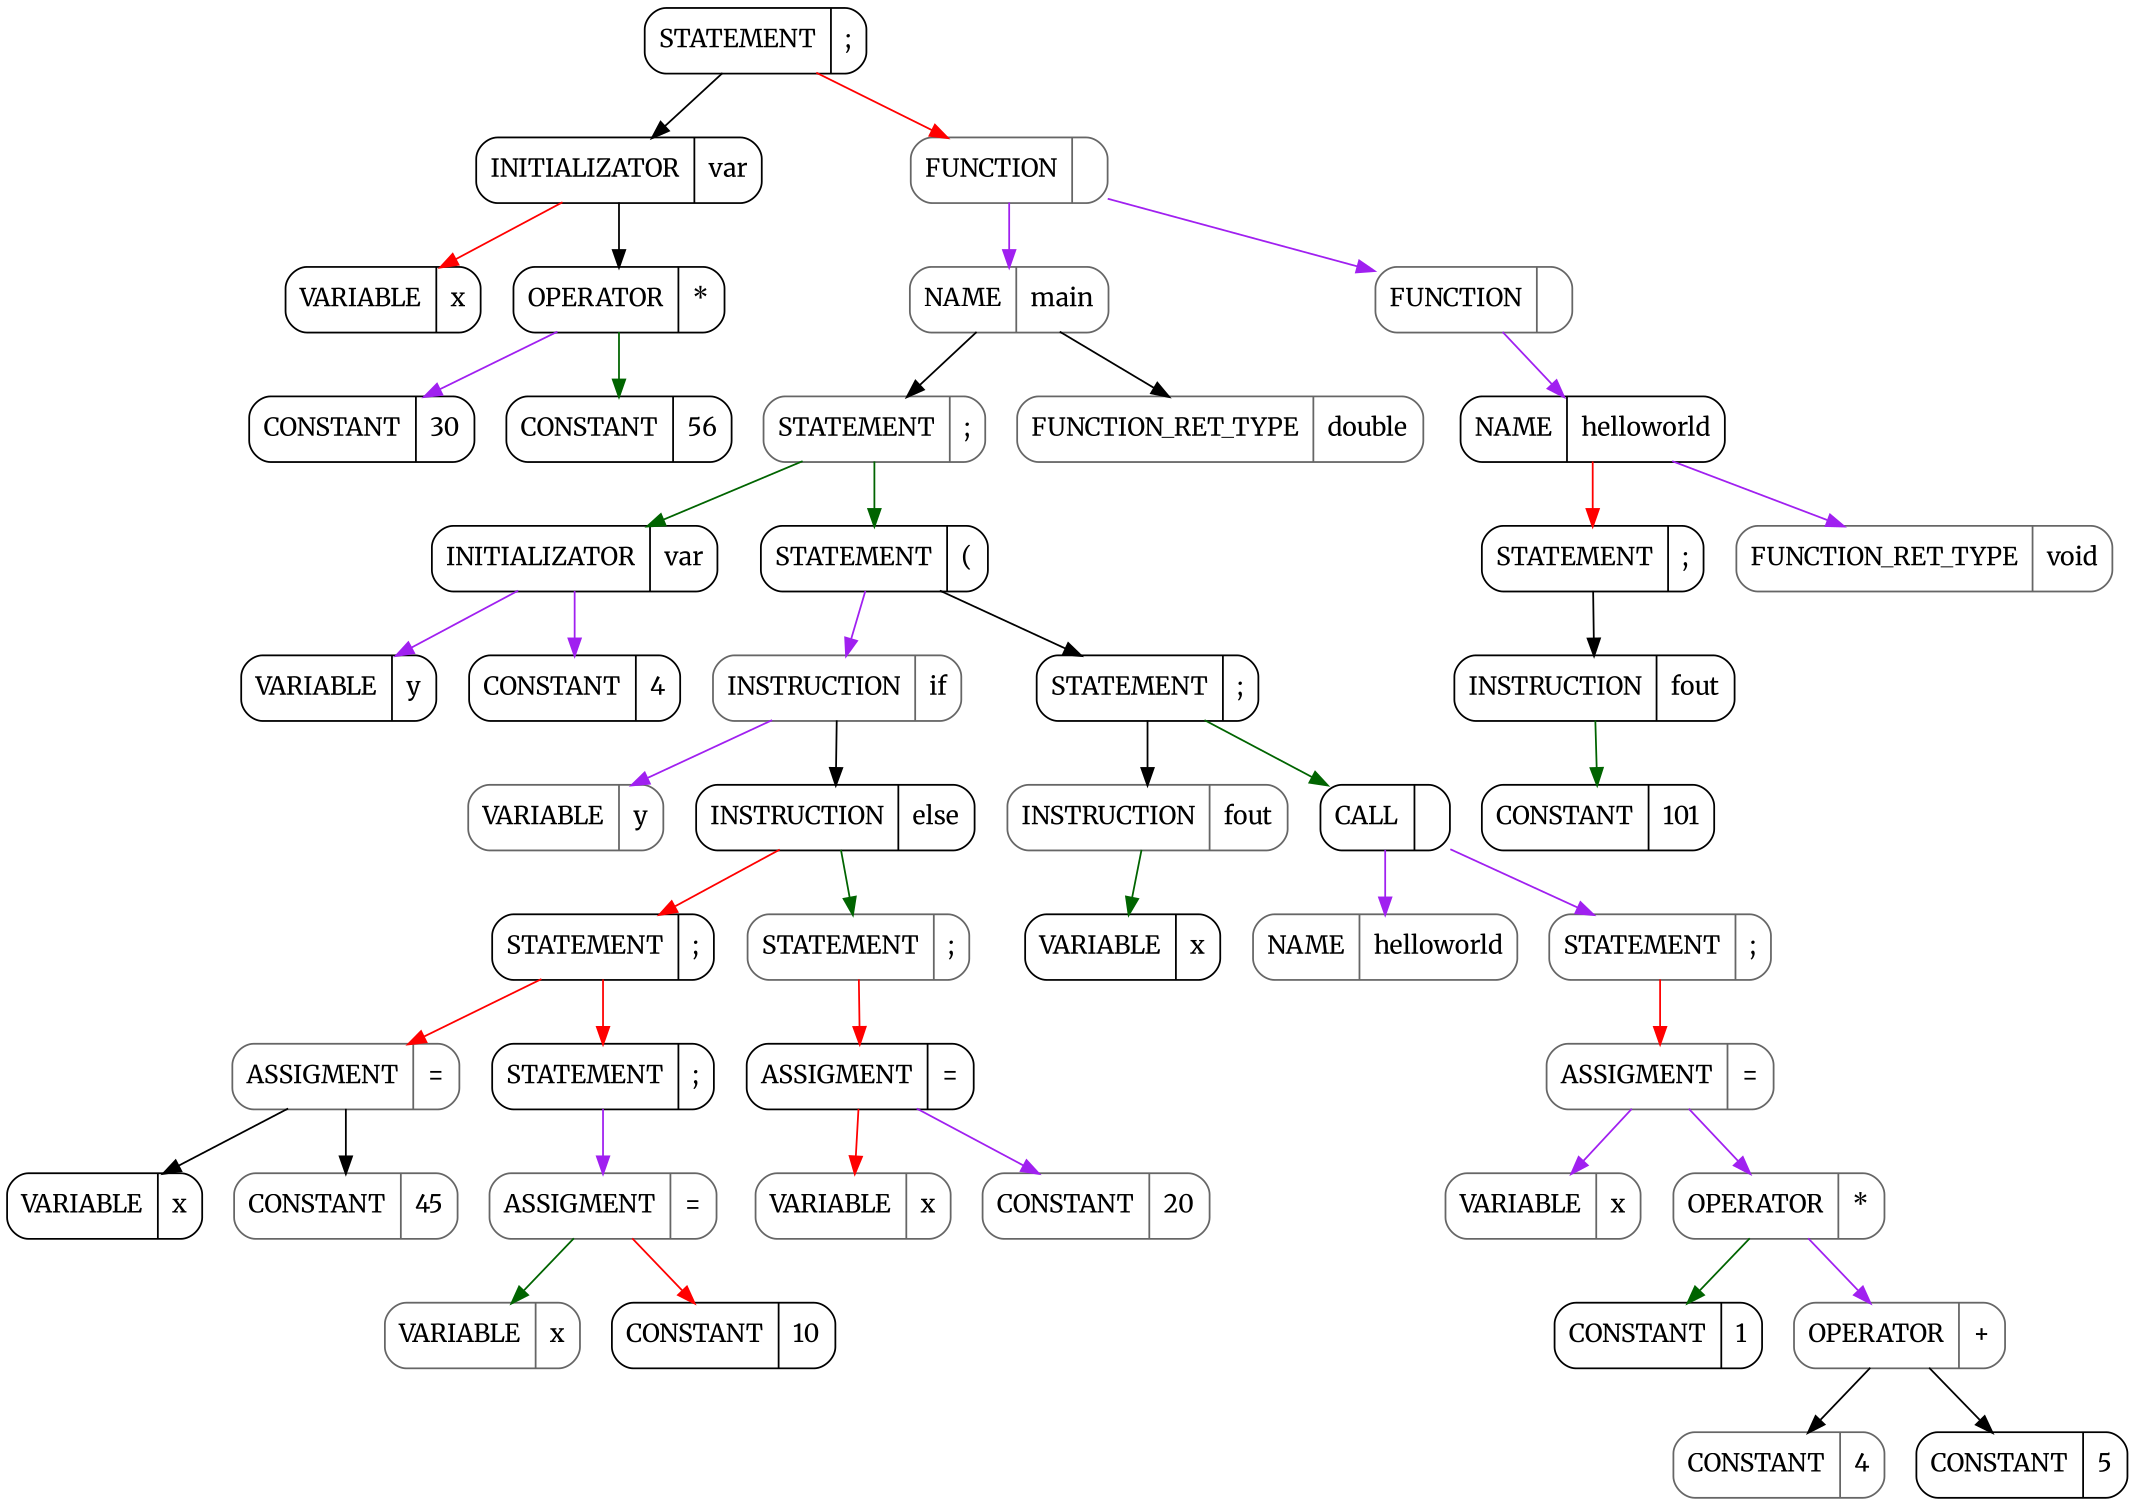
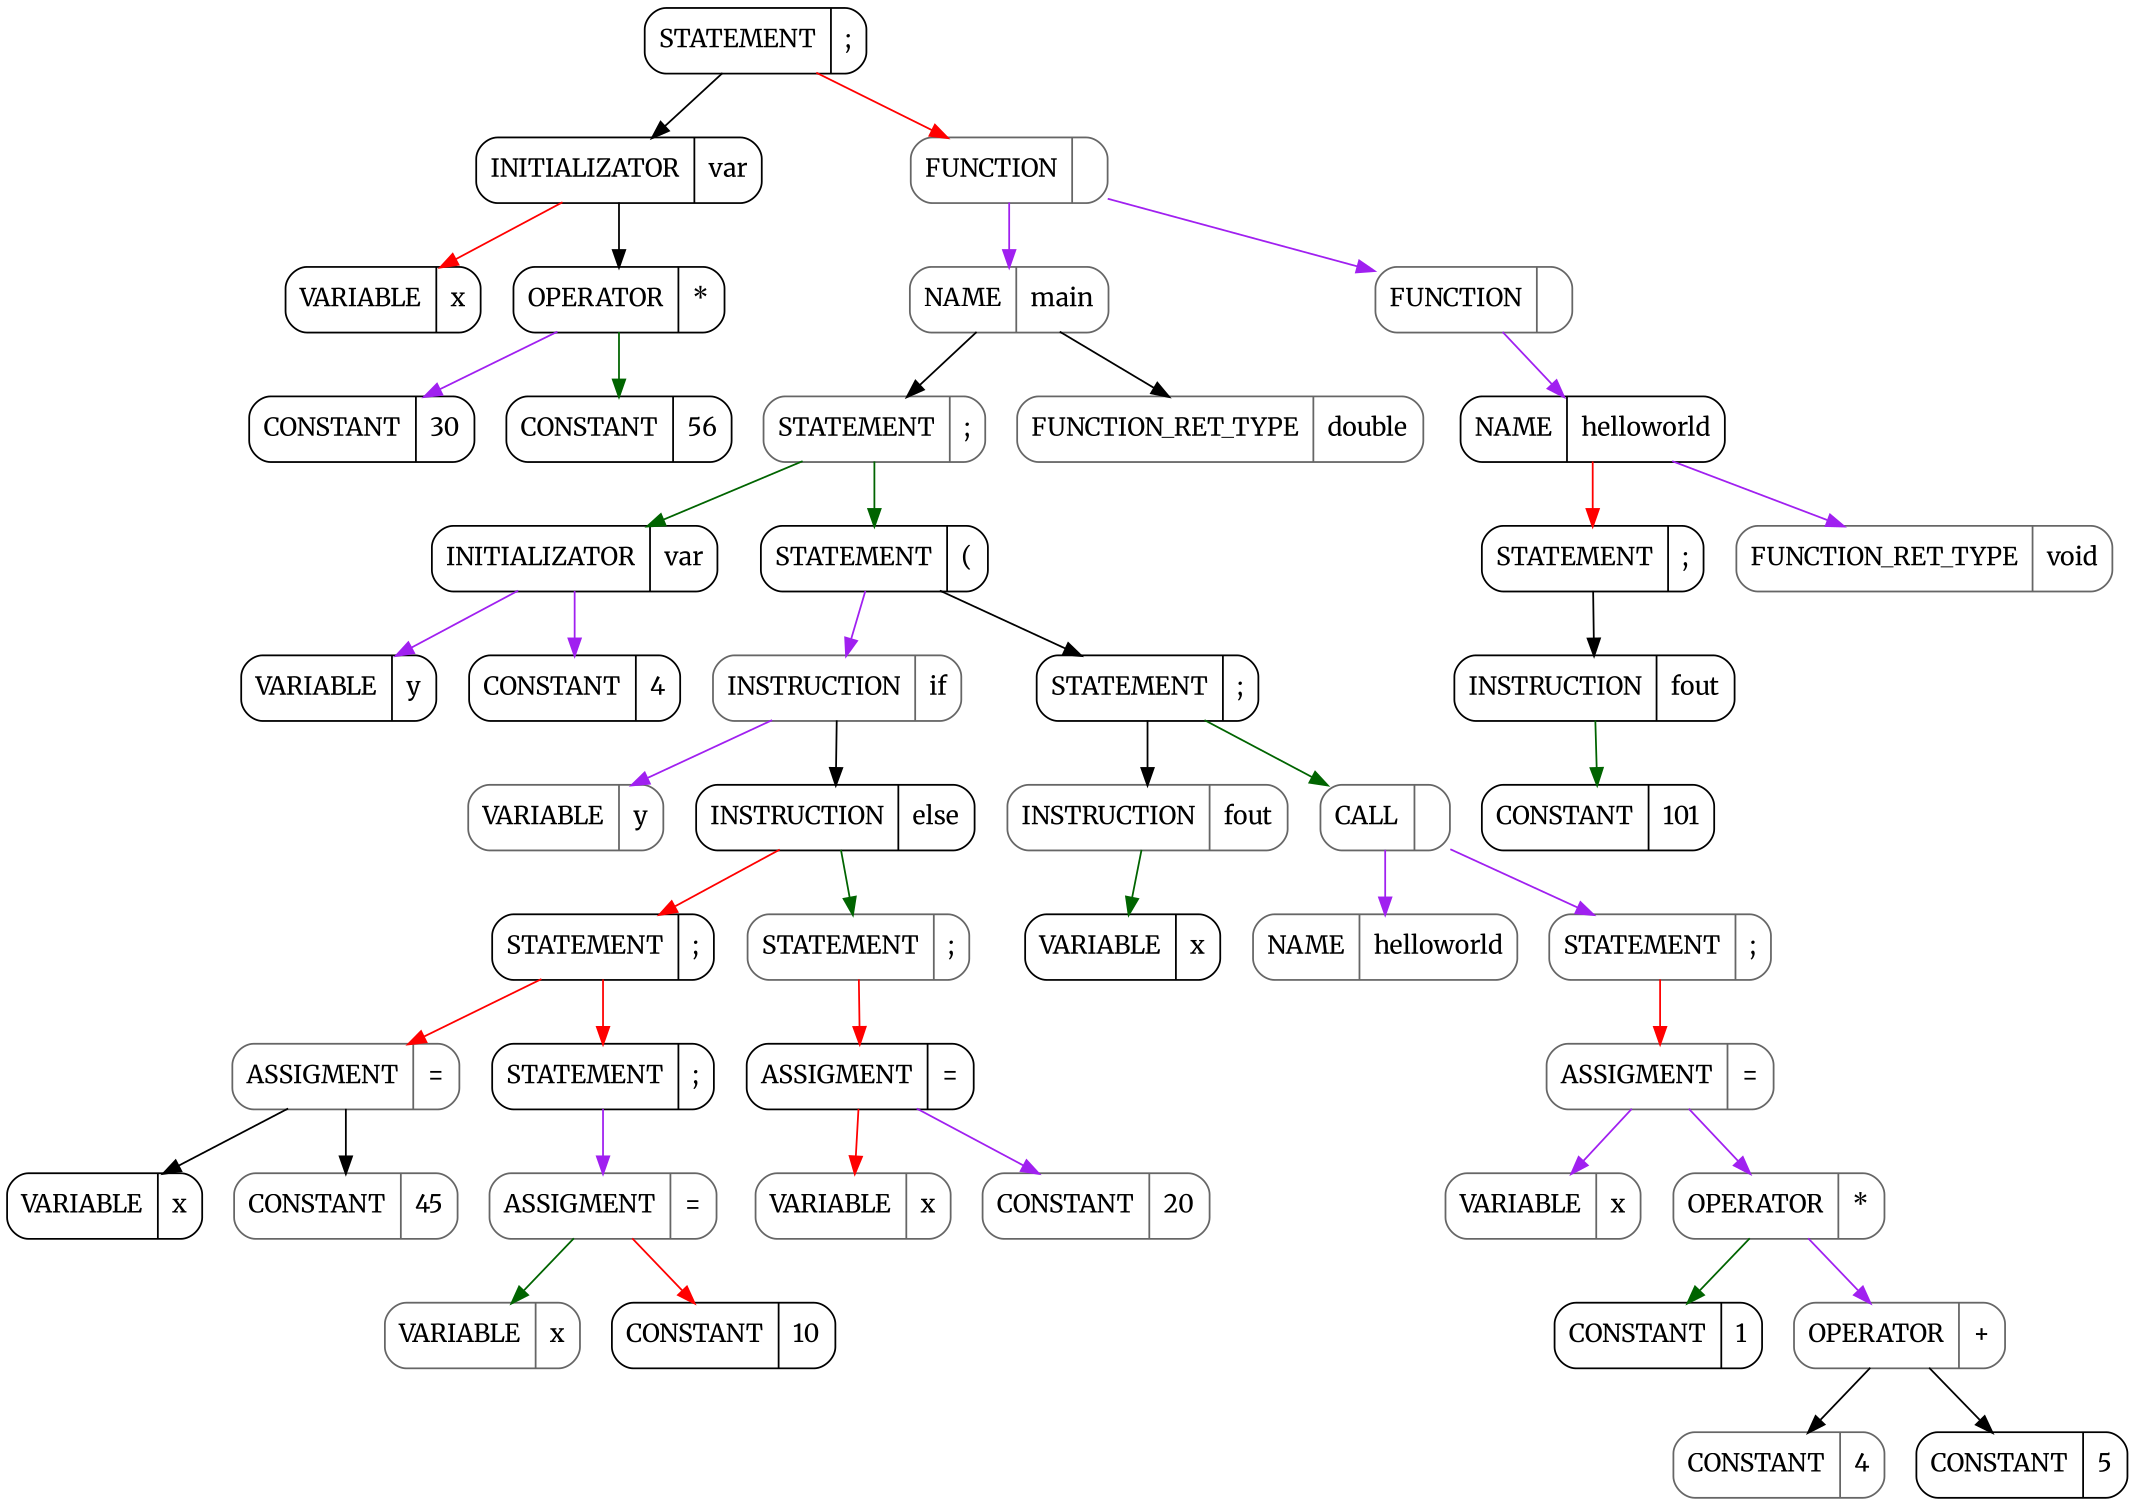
node "CALL": color black -> gray40
